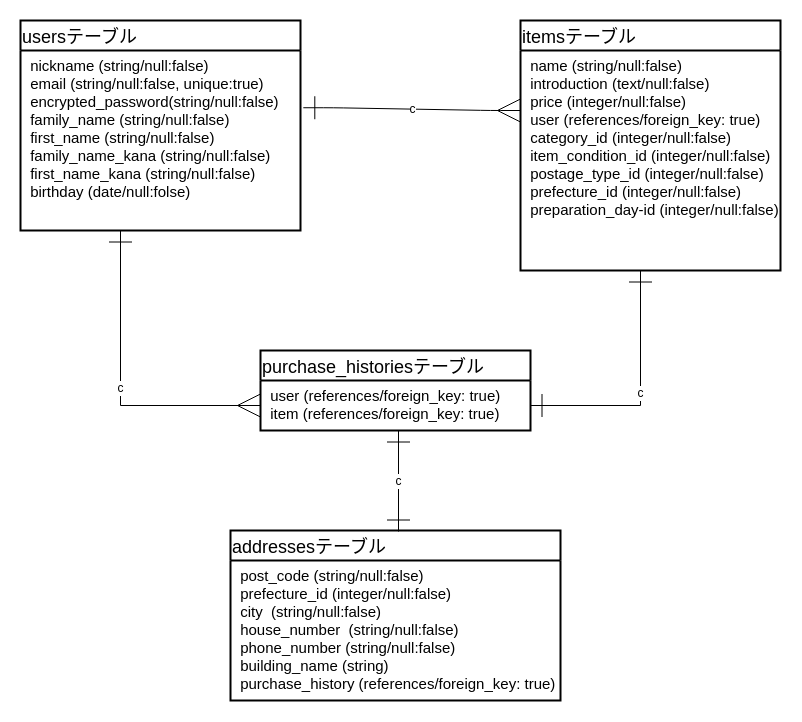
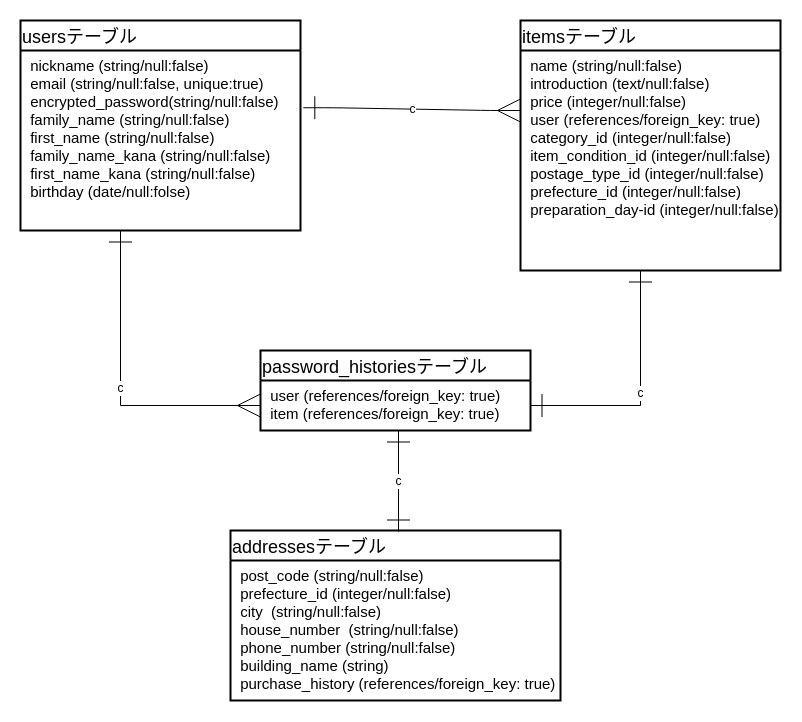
node "purchase_historiesテーブル": label "purchase_historiesテーブル" -> "password_historiesテーブル"
